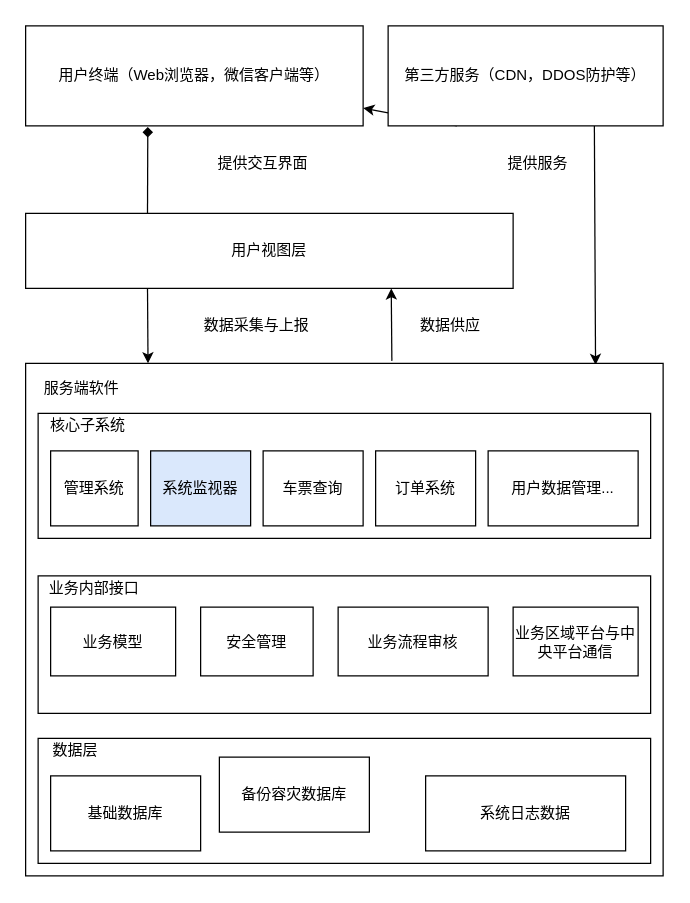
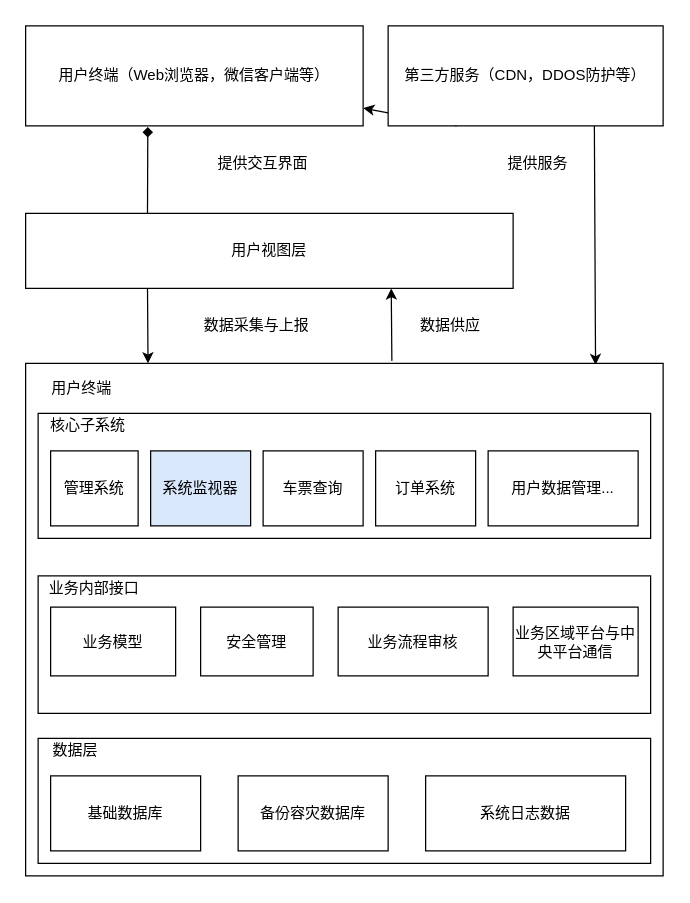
node "服务端软件": label "服务端软件" -> "用户终端"
node "备份容灾数据库": moved (294, 794) -> (313, 813)
